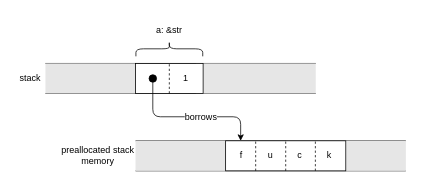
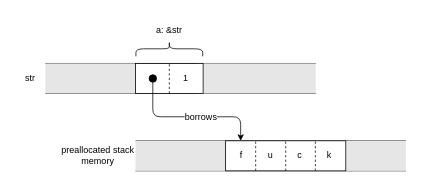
node "stack": label "stack" -> "str"
